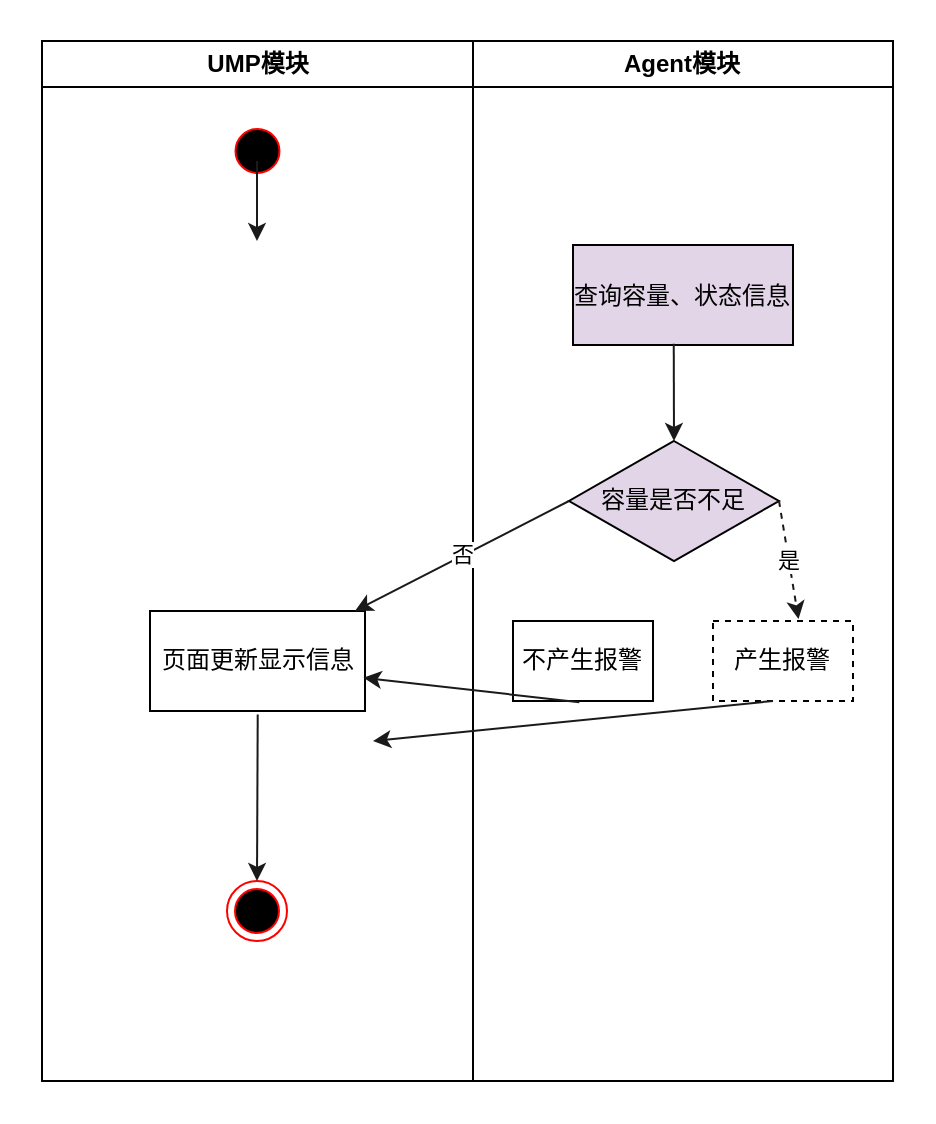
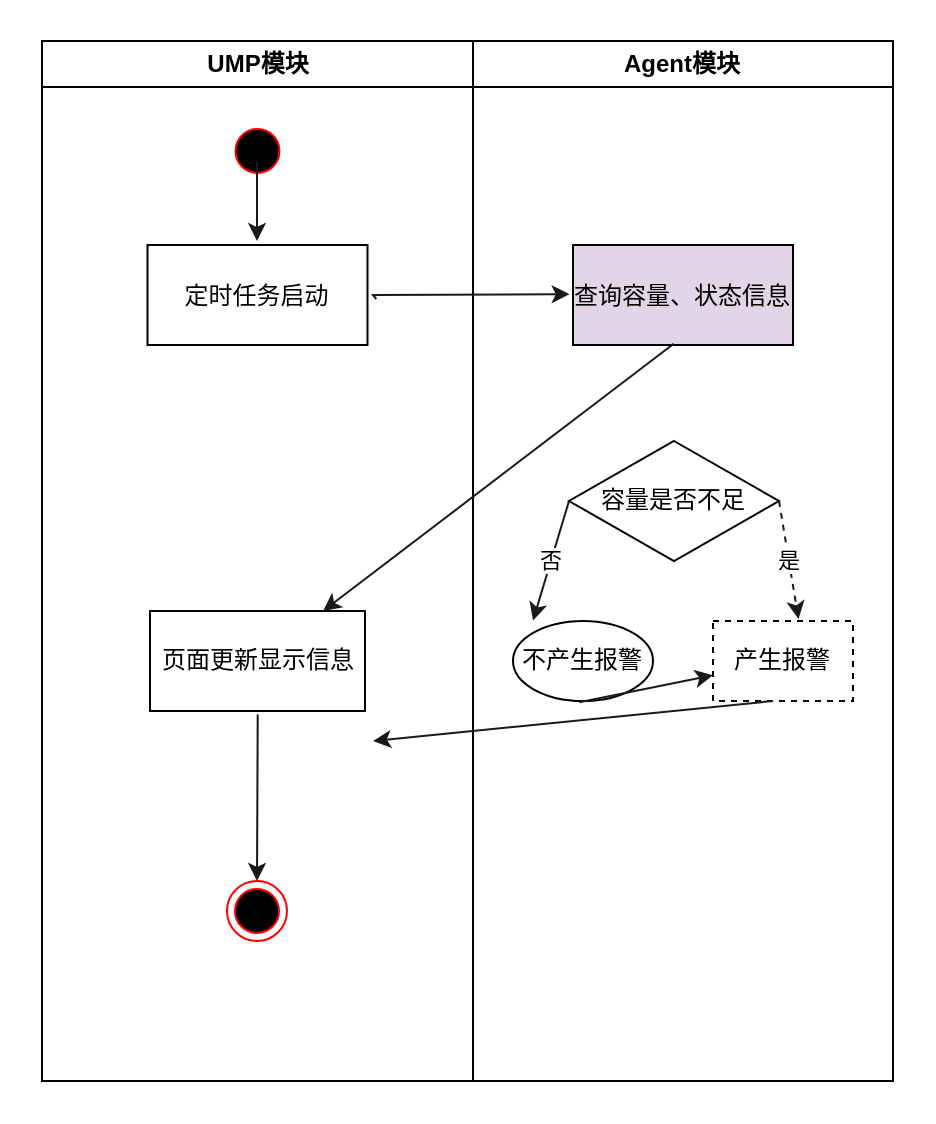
node "定时任务启动": added
edge "定时任务启动" -> "查询容量、状态信息": added
edge "查询容量、状态信息" -> "容量是否不足": now "查询容量、状态信息" -> "页面更新显示信息"
node "容量是否不足": fillcolor #e1d5e7 -> #ffffff
edge "容量是否不足" -> "页面更新显示信息": now "容量是否不足" -> "不产生报警"
node "不产生报警": shape rectangle -> ellipse
edge "不产生报警" -> "页面更新显示信息": now "不产生报警" -> "产生报警"
